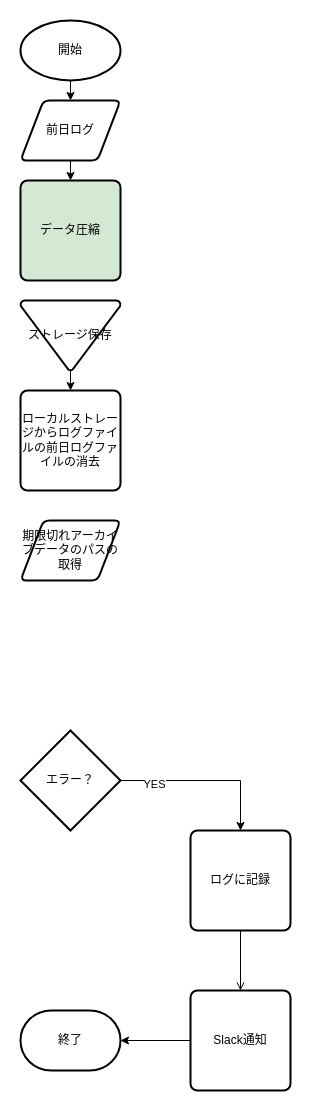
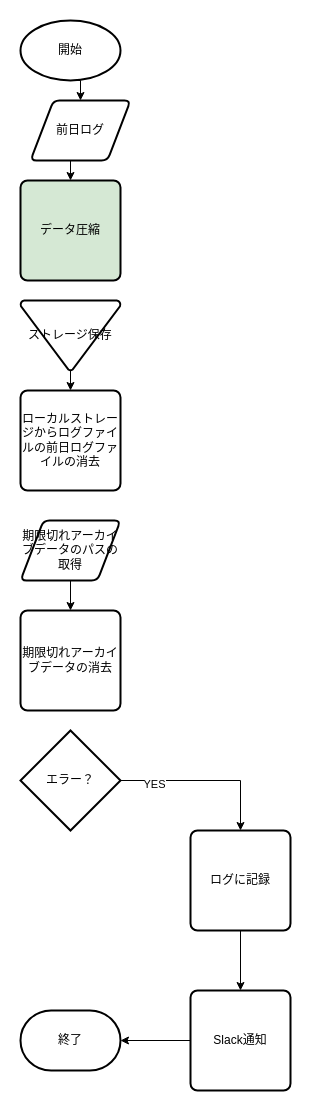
node "前日ログ": moved (71, 131) -> (81, 131)
edge "期限切れアーカイブデータのパスの取得" -> "期限切れアーカイブデータの消去": added
node "期限切れアーカイブデータの消去": added
edge "ログに記録" -> "Slack通知": arrowhead open -> classic
